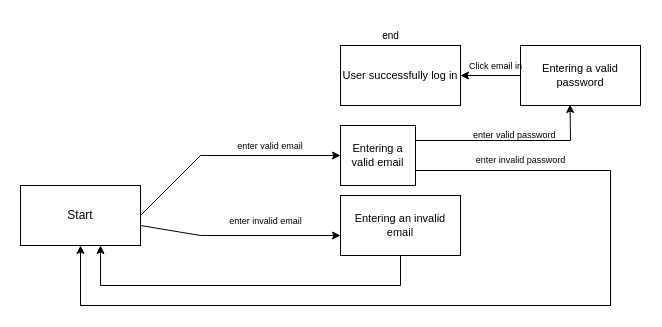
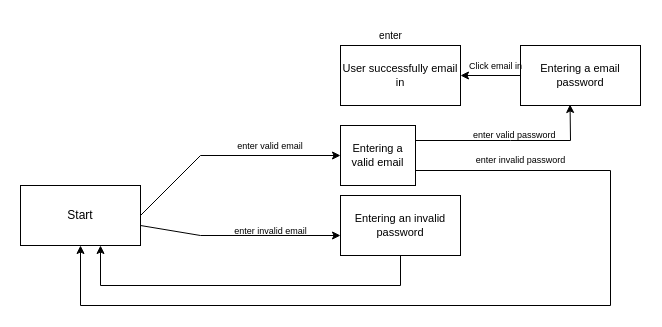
node "end": label "end" -> "enter"
node "User successfully log in": label "User successfully log in" -> "User successfully email in"
node "Entering a valid password": label "Entering a valid password" -> "Entering a email password"
node "enter invalid email": moved (266, 221) -> (271, 231)
node "Entering an invalid email": label "Entering an invalid email" -> "Entering an invalid password"
